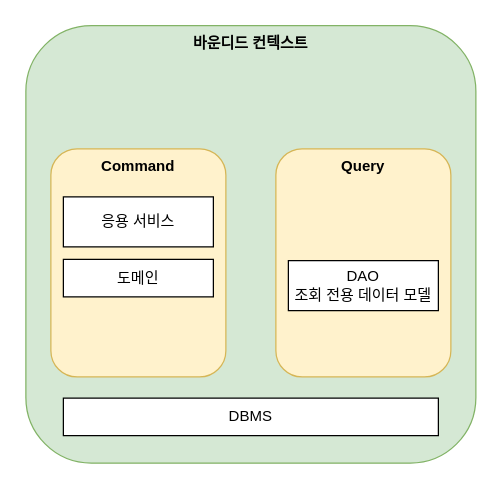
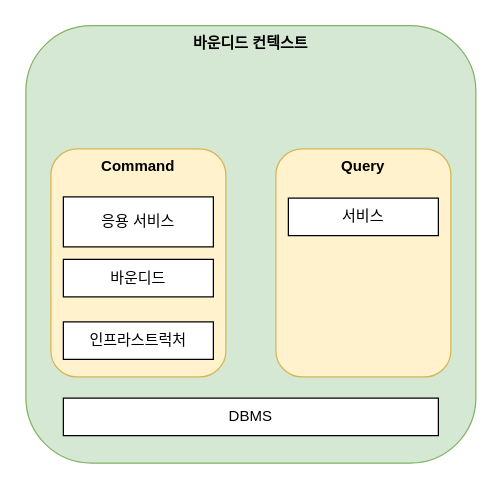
node "서비스": added
node "도메인": label "도메인" -> "바운디드"
node "DAO 조회 전용 데이터 모델": removed
node "인프라스트럭처": added
